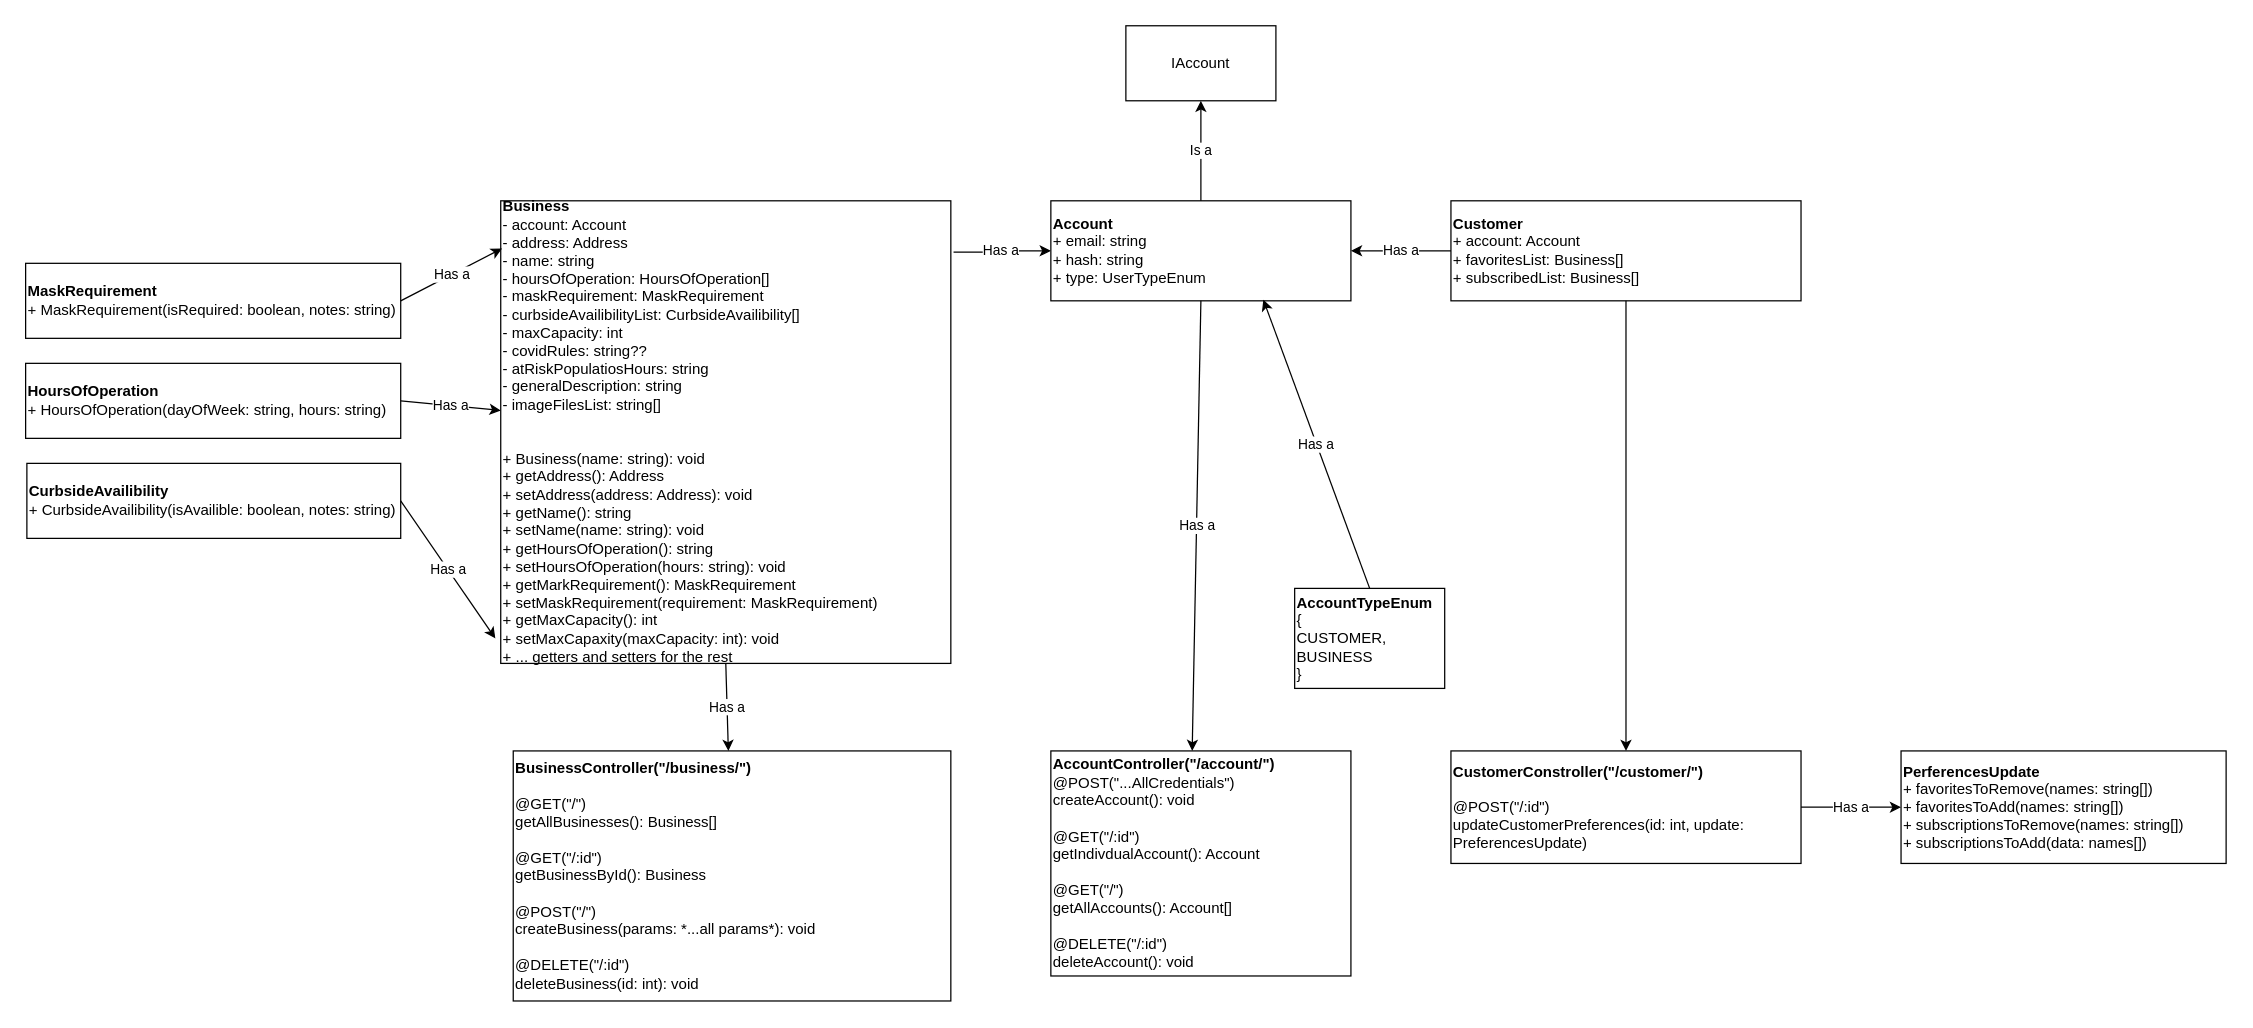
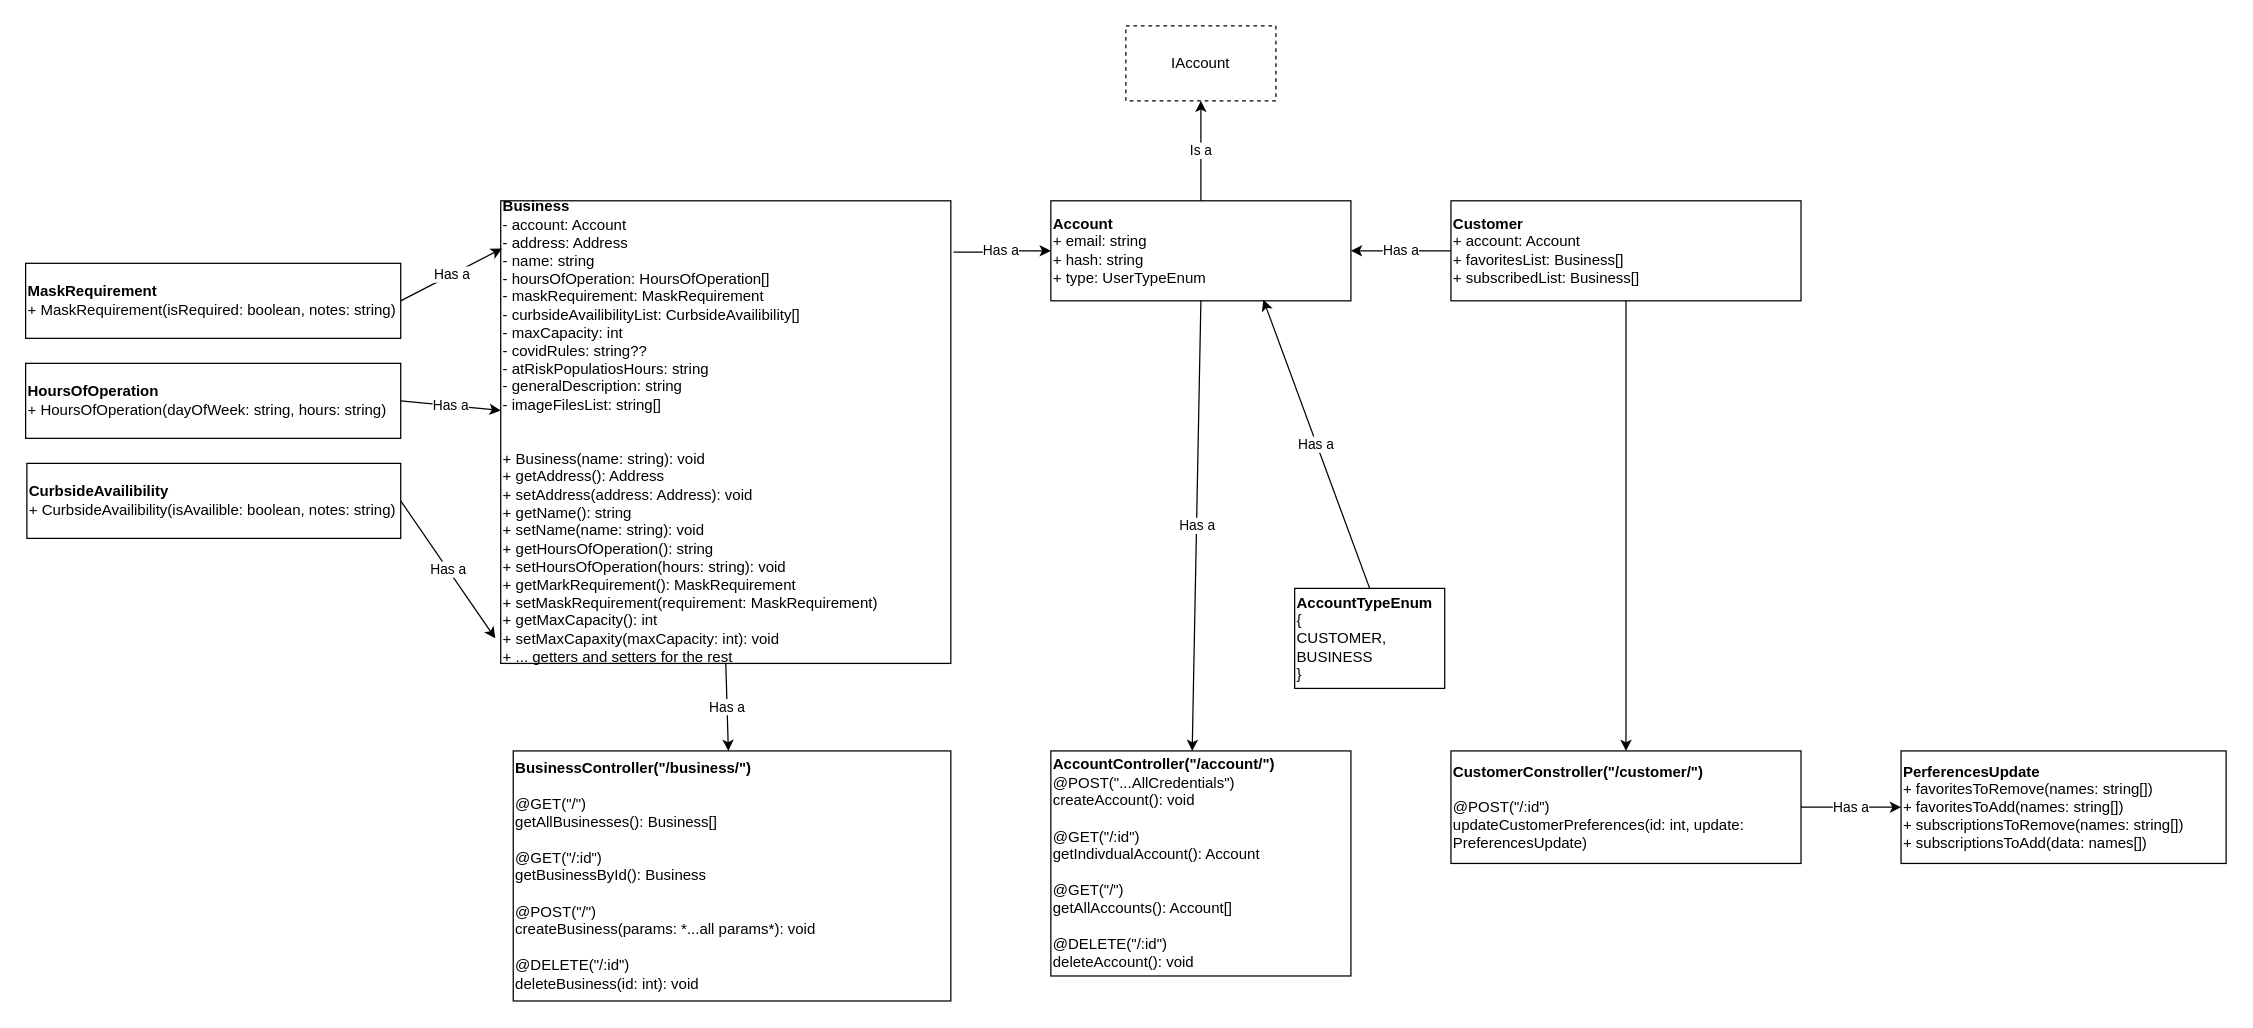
node "IAccount": style solid -> dashed
